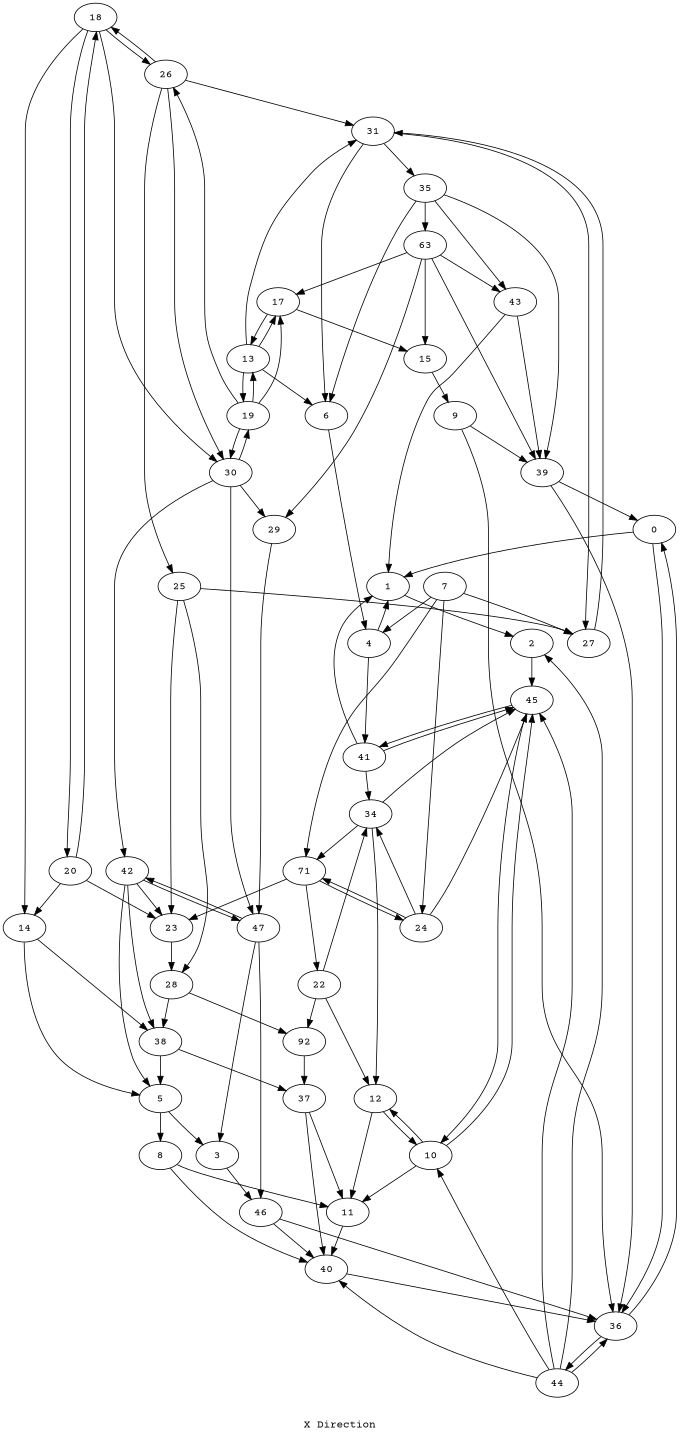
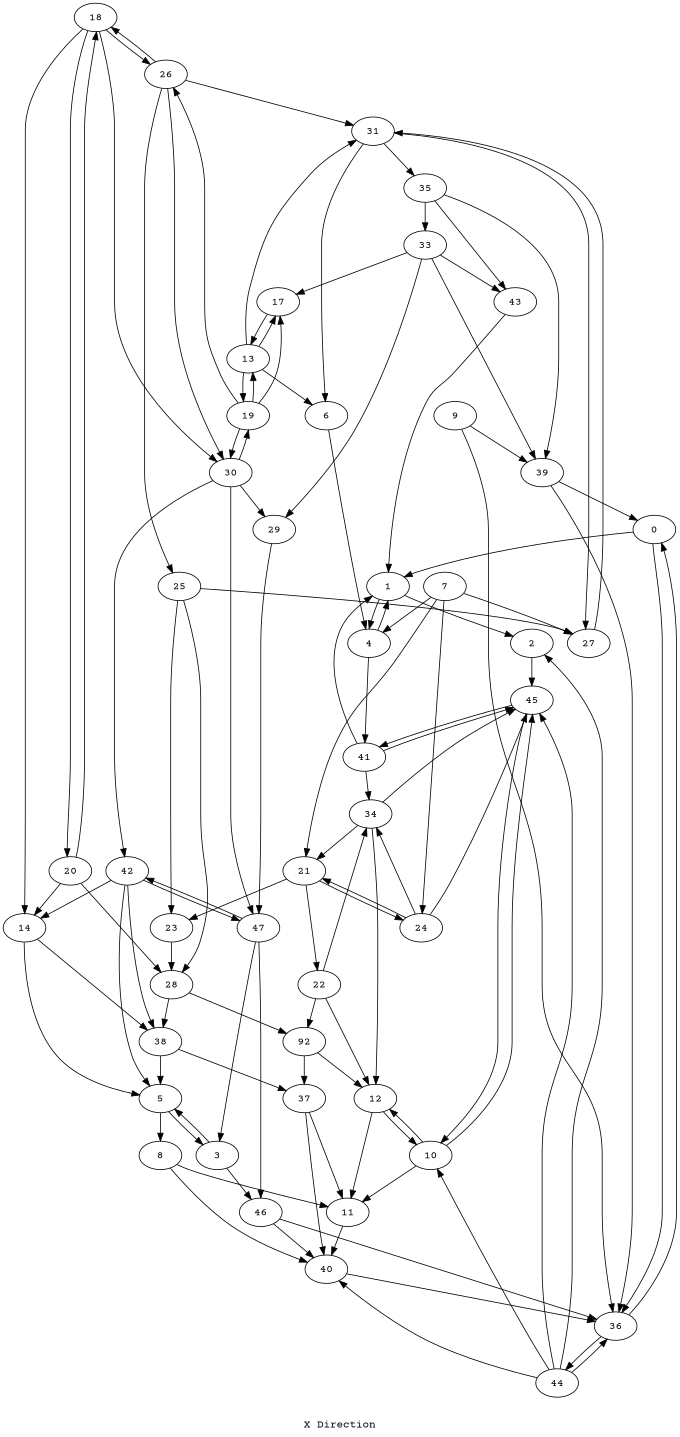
node "63": label "63" -> "33"
edge "35" -> "6": removed
node "15": removed
edge "43" -> "39": removed
edge "1" -> "4": added
node "71": label "71" -> "21"
edge "42" -> "23": now "42" -> "14"
edge "20" -> "23": now "20" -> "28"
edge "92" -> "12": added
edge "3" -> "5": added
